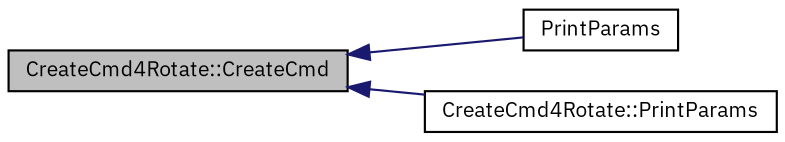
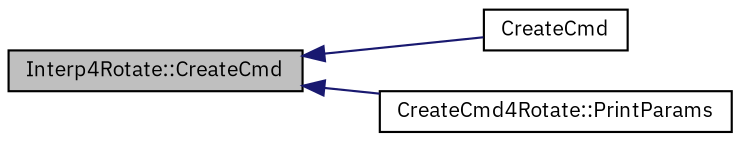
node "PrintParams": label "PrintParams" -> "CreateCmd"
node "CreateCmd4Rotate::CreateCmd": label "CreateCmd4Rotate::CreateCmd" -> "Interp4Rotate::CreateCmd"
